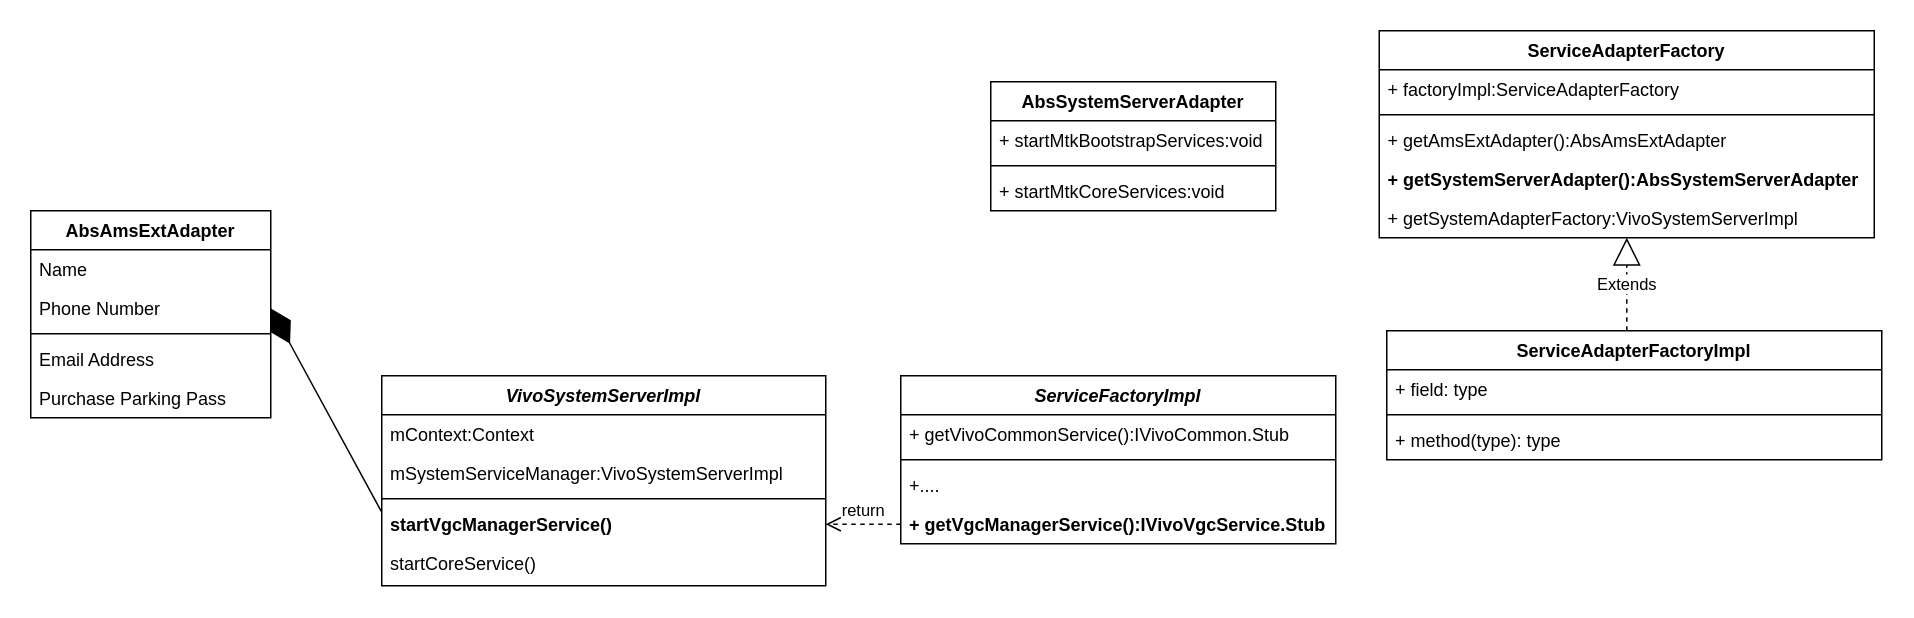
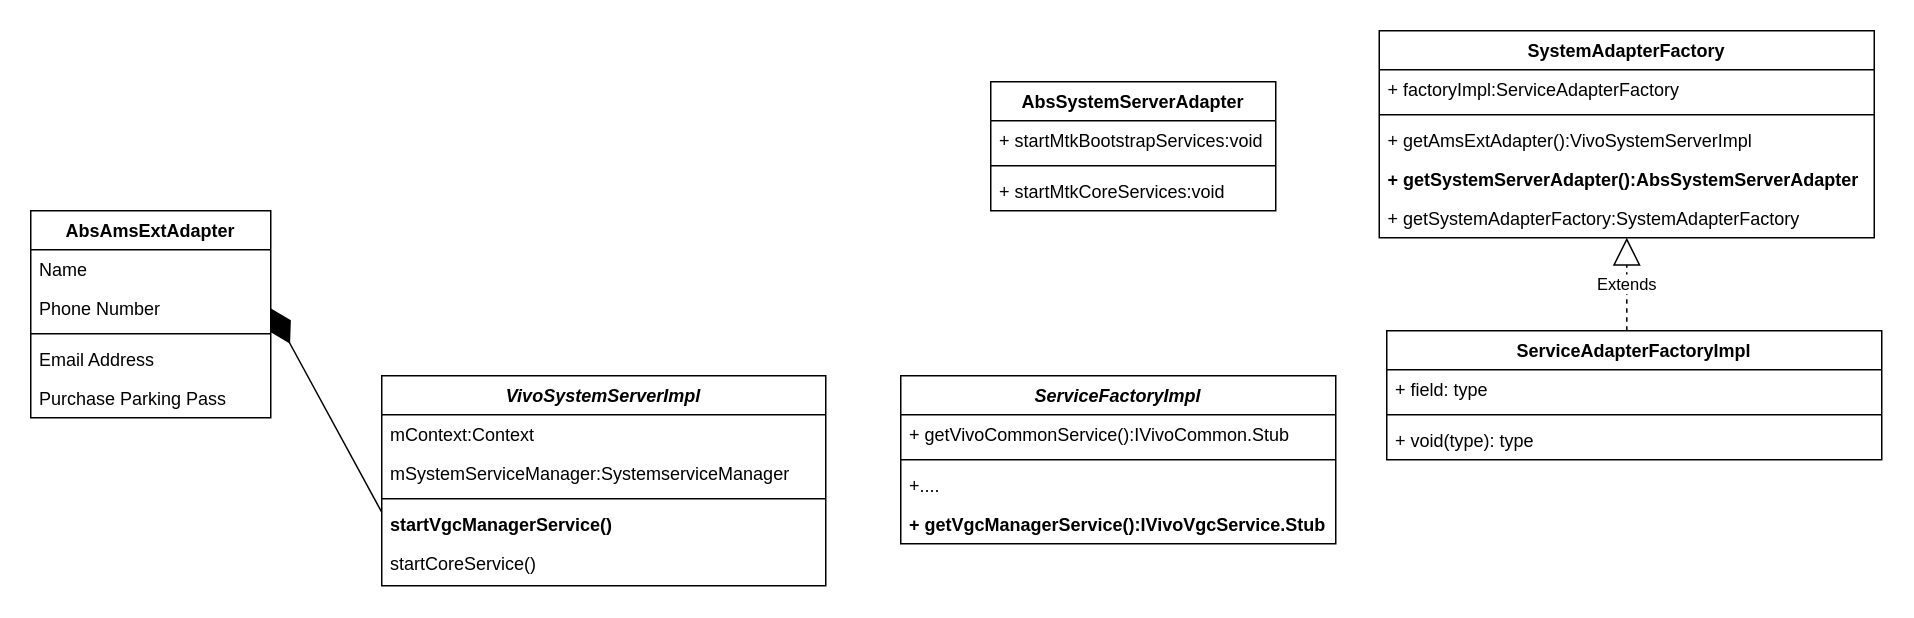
node "ServiceAdapterFactory": label "ServiceAdapterFactory" -> "SystemAdapterFactory"
node "+ getAmsExtAdapter():AbsAmsExtAdapter": label "+ getAmsExtAdapter():AbsAmsExtAdapter" -> "+ getAmsExtAdapter():VivoSystemServerImpl"
node "+ getSystemAdapterFactory:VivoSystemServerImpl": label "+ getSystemAdapterFactory:VivoSystemServerImpl" -> "+ getSystemAdapterFactory:SystemAdapterFactory"
node "+ method(type): type": label "+ method(type): type" -> "+ void(type): type"
node "mSystemServiceManager:VivoSystemServerImpl": label "mSystemServiceManager:VivoSystemServerImpl" -> "mSystemServiceManager:SystemserviceManager"
edge "+ getVgcManagerService():IVivoVgcService.Stub" -> "startVgcManagerService()": removed, label "return"
